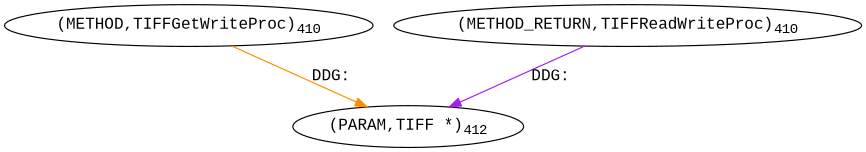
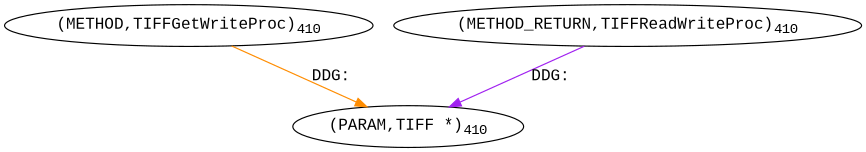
node "(PARAM,TIFF *)": text "412" -> "410"
